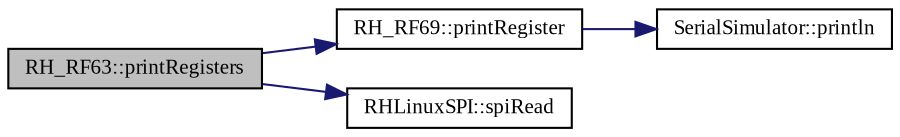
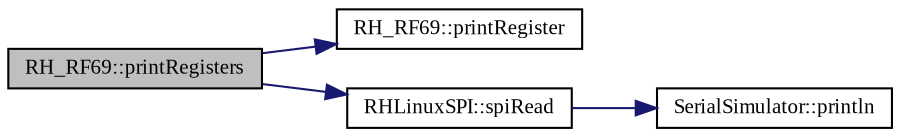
edge "RH_RF69::printRegister" -> "SerialSimulator::println": now "RHLinuxSPI::spiRead" -> "SerialSimulator::println"
node "RH_RF63::printRegisters": label "RH_RF63::printRegisters" -> "RH_RF69::printRegisters"
